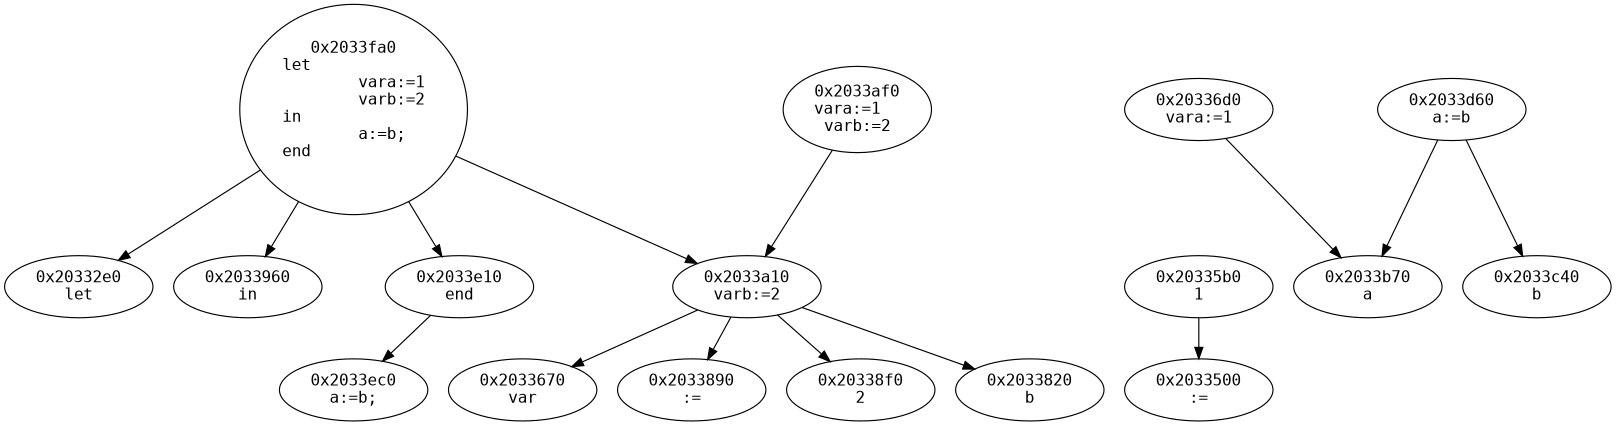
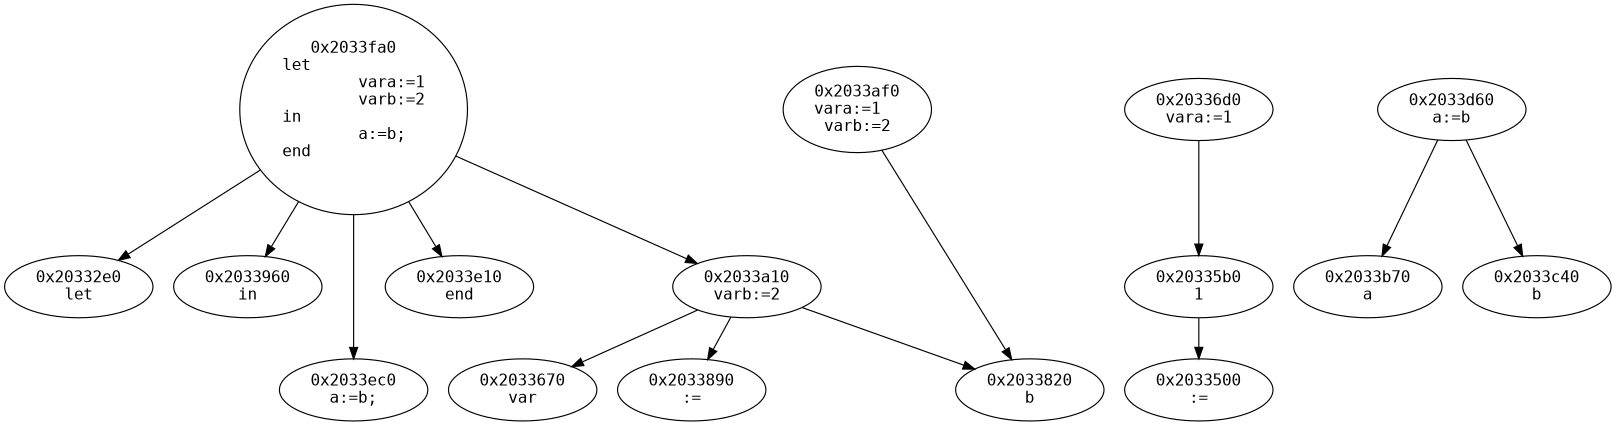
edge "0x20336d0 vara:=1" -> "0x2033b70 a": now "0x20336d0 vara:=1" -> "0x20335b0 1"
edge "0x2033af0 vara:=1 varb:=2" -> "0x2033a10 varb:=2": now "0x2033af0 vara:=1 varb:=2" -> "0x2033820 b"
edge "0x2033e10 end" -> "0x2033ec0 a:=b;": now "0x2033fa0 let vara:=1 varb:=2 in a:=b; end" -> "0x2033ec0 a:=b;"
node "0x20338f0 2": removed
